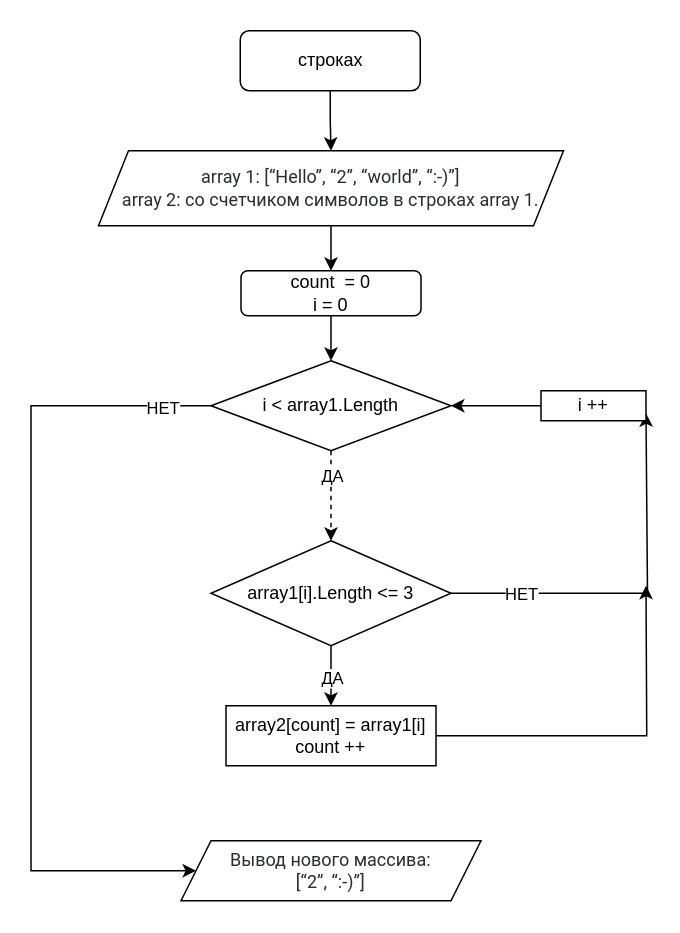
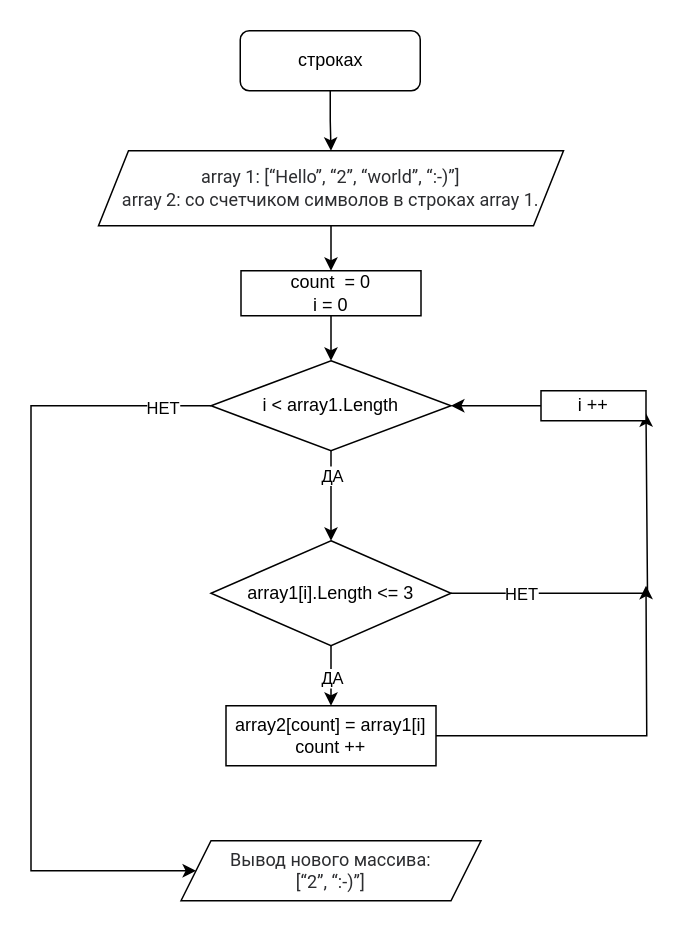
node "count = 0 i = 0": shape rounded rectangle -> rectangle
edge "i < array1.Length" -> "array1[i].Length <= 3": style dashed -> solid
